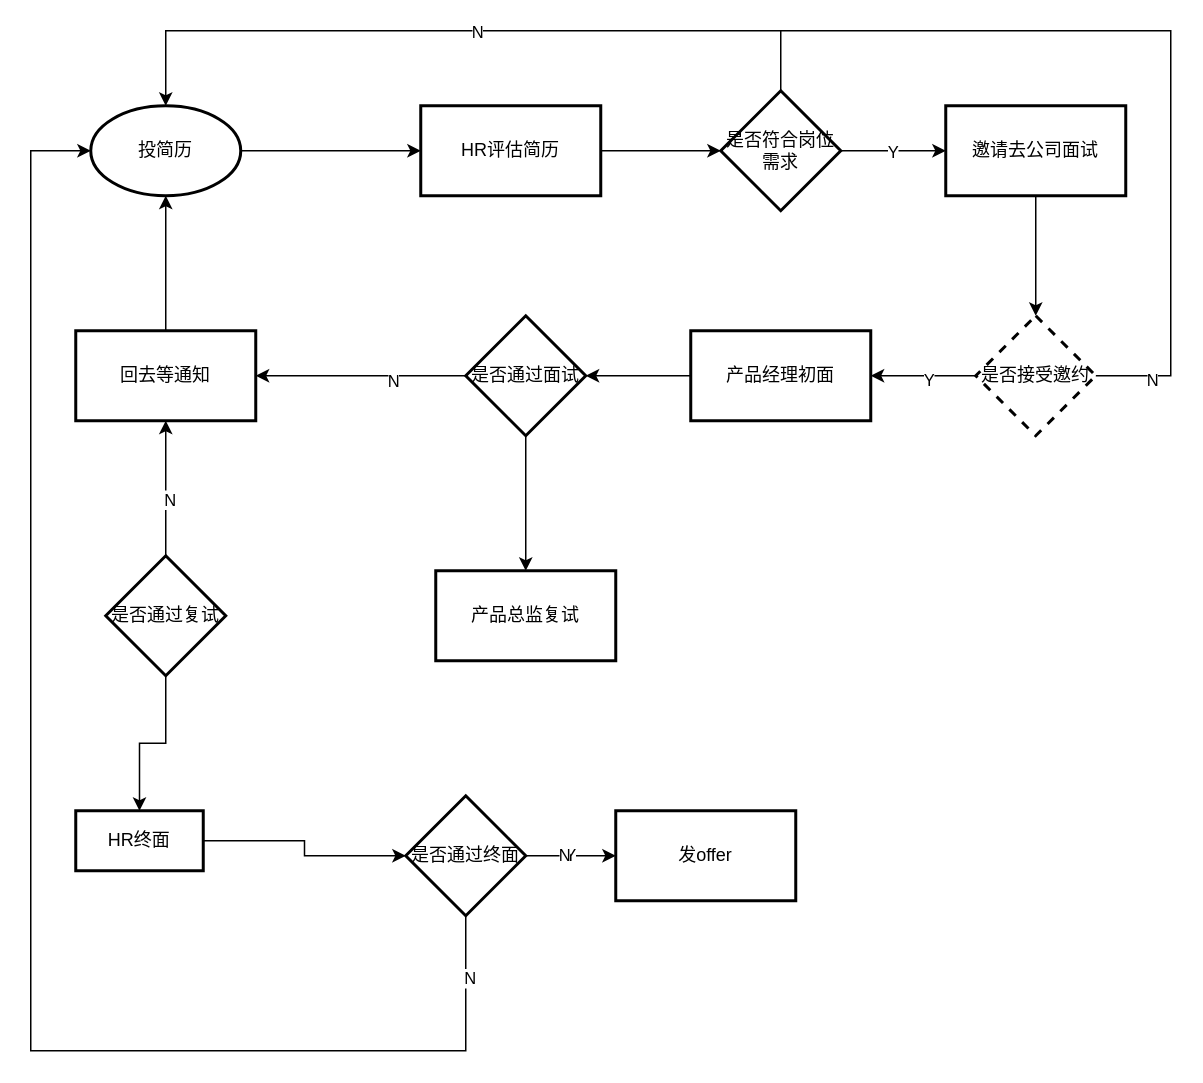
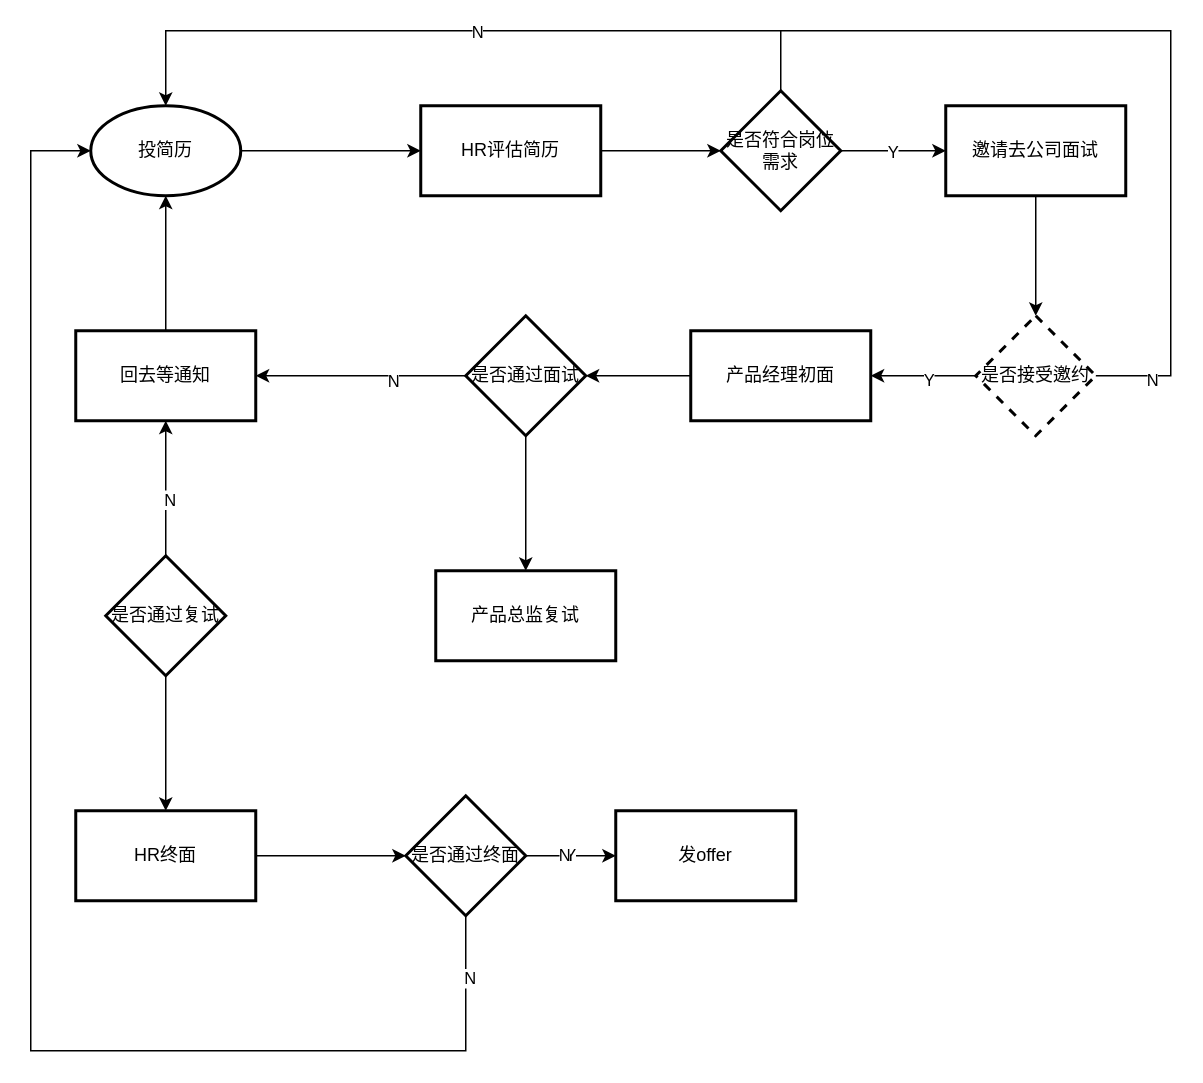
node "HR终面": size 128x60 -> 180x90
